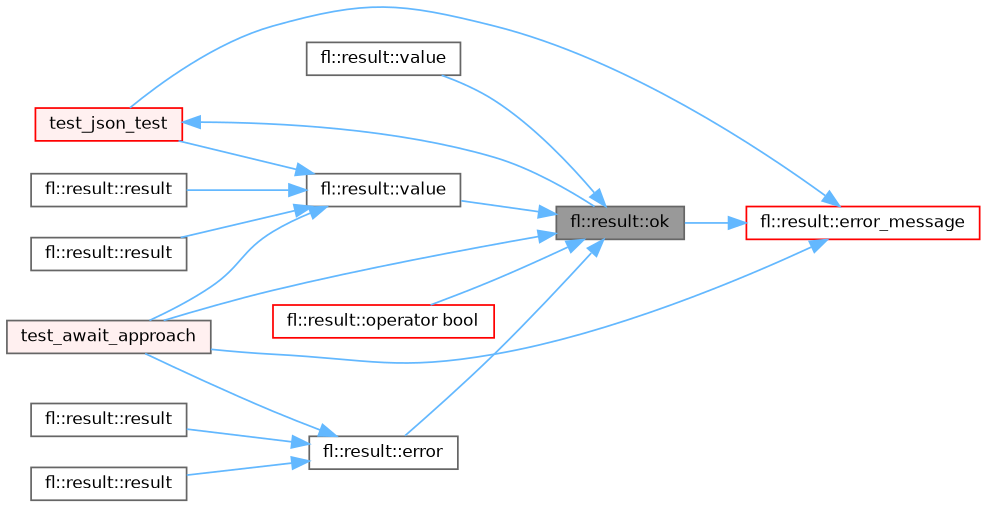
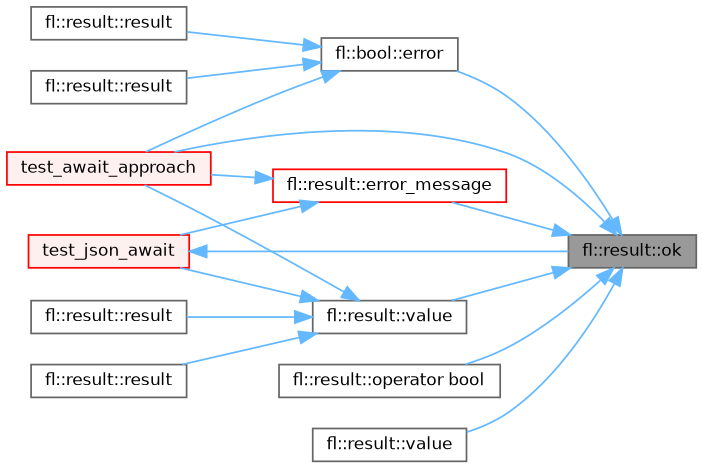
node "test_json_test": label "test_json_test" -> "test_json_await"
edge "fl::result::ok" -> "fl::result::error_message": reversed
node "fl::result::operator bool": color red -> grey40
node "test_await_approach": color grey40 -> red
node "fl::result::error": label "fl::result::error" -> "fl::bool::error"
